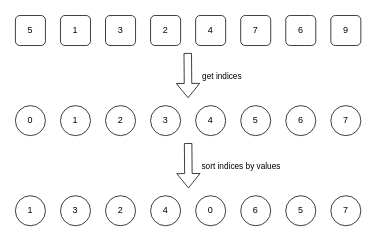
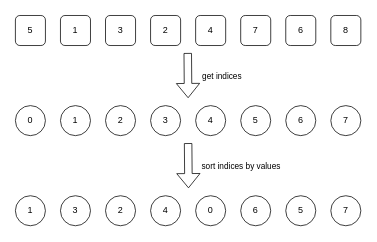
node "9": label "9" -> "8"
